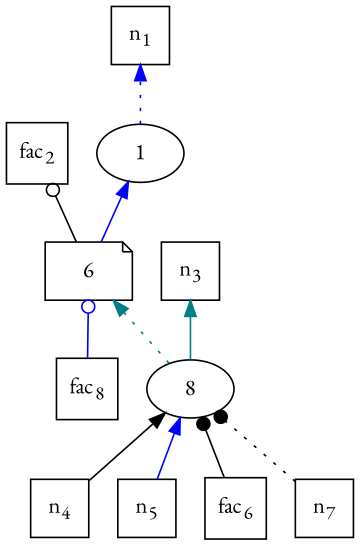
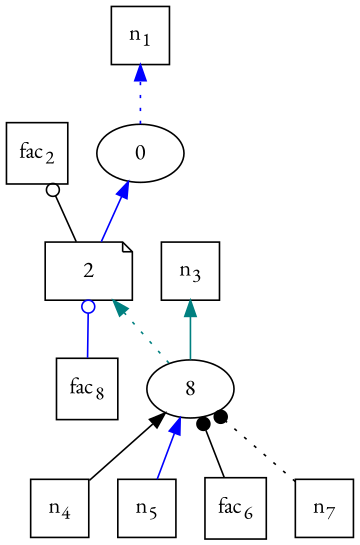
node "1": label "1" -> "0"
node "6": label "6" -> "2"
